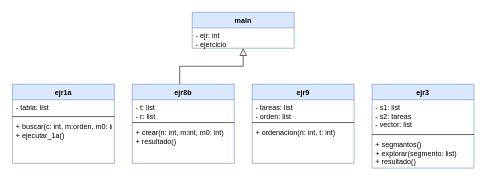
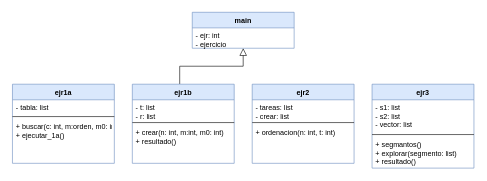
node "ejr8b": label "ejr8b" -> "ejr1b"
node "ejr9": label "ejr9" -> "ejr2"
node "- tareas: list - orden: list": label "- tareas: list - orden: list" -> "- tareas: list - crear: list"
node "- s1: list - s2: tareas - vector: list": label "- s1: list - s2: tareas - vector: list" -> "- s1: list - s2: list - vector: list"
